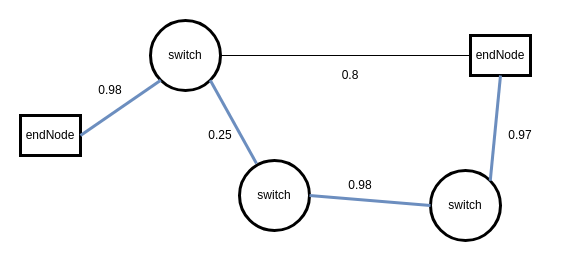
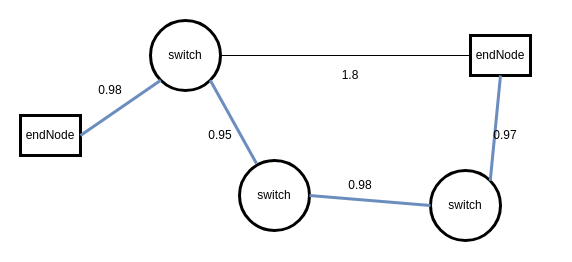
node "0.8": label "0.8" -> "1.8"
node "0.25": label "0.25" -> "0.95"
node "0.97": moved (521, 136) -> (506, 136)
